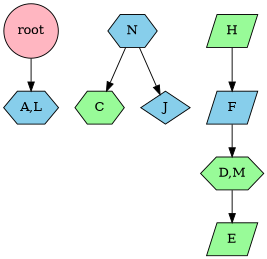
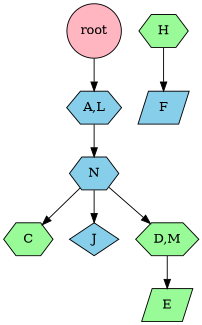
node "H": shape parallelogram -> hexagon
edge "A,L" -> "N": added
edge "F" -> "D,M": now "N" -> "D,M"
